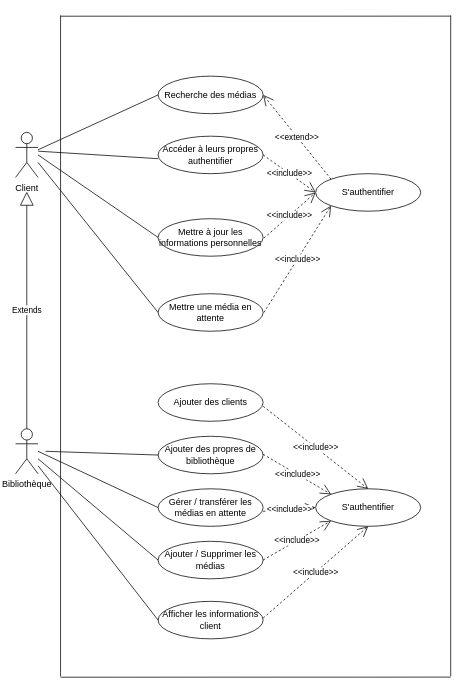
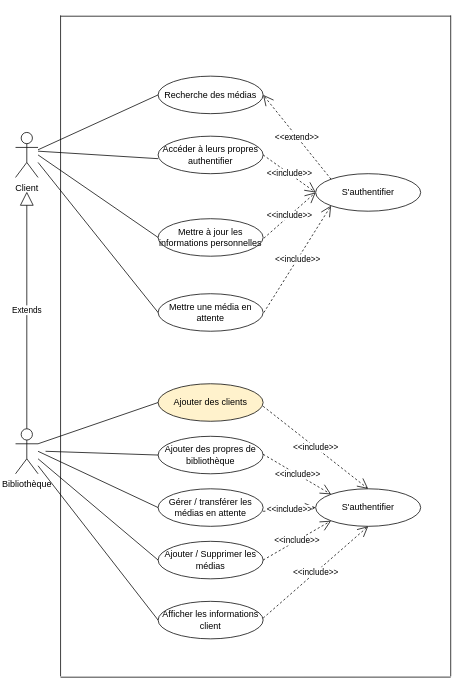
node "Ajouter des clients": fillcolor #ffffff -> #fff2cc
edge "Ajouter des clients" -- "Bibliothèque": added
